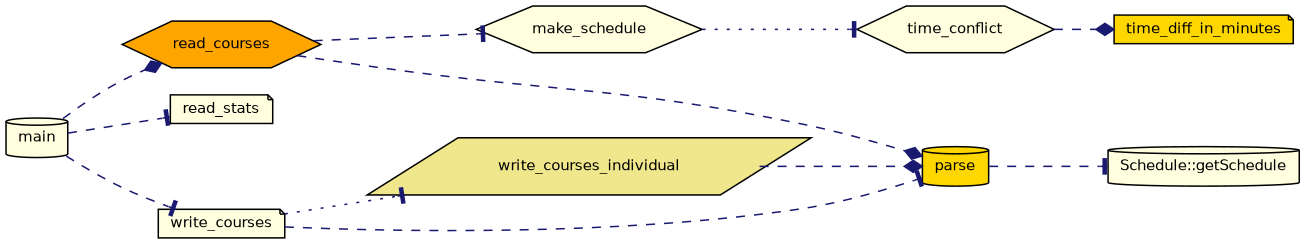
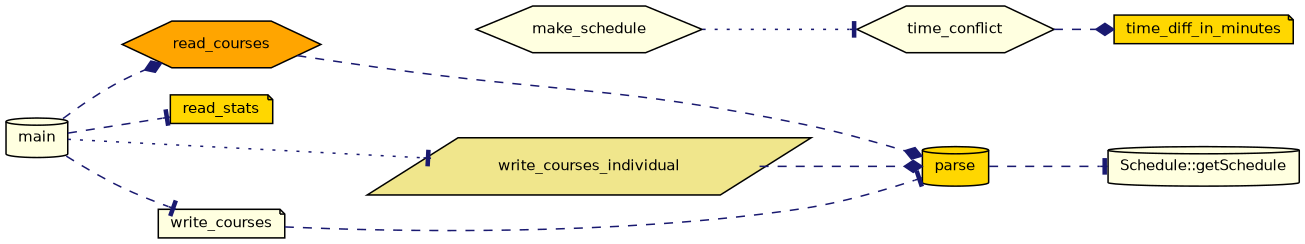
edge "read_courses" -> "make_schedule": removed
node "read_stats": fillcolor lightyellow -> gold
edge "write_courses" -> "write_courses_individual": now "main" -> "write_courses_individual"
